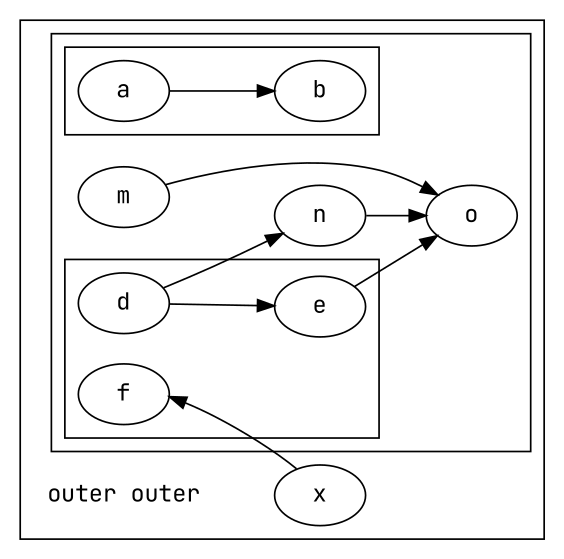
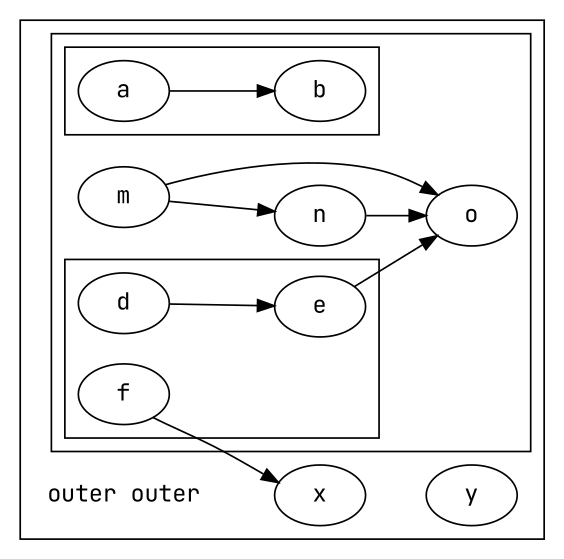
edge "d" -> "n": now "m" -> "n"
edge "x" -> "f": reversed
node "y": added
